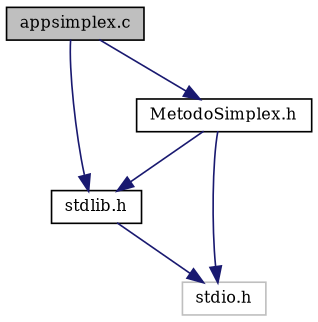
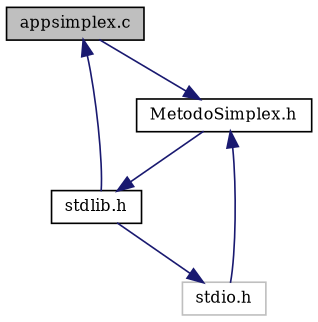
edge "appsimplex.c" -> "stdlib.h": reversed
edge "MetodoSimplex.h" -> "stdio.h": reversed
